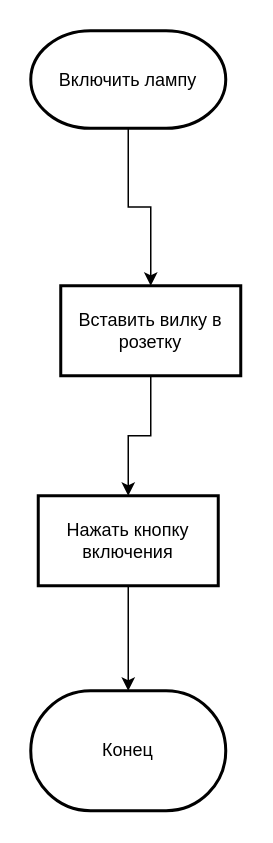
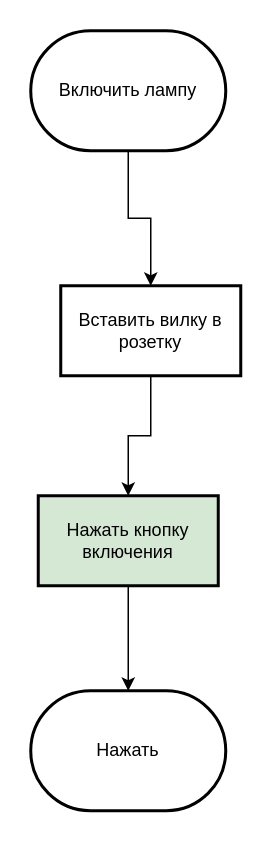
node "Включить лампу": size 195x98 -> 195x120
node "Нажать кнопку включения": fillcolor #ffffff -> #d5e8d4
node "Конец": label "Конец" -> "Нажать"
